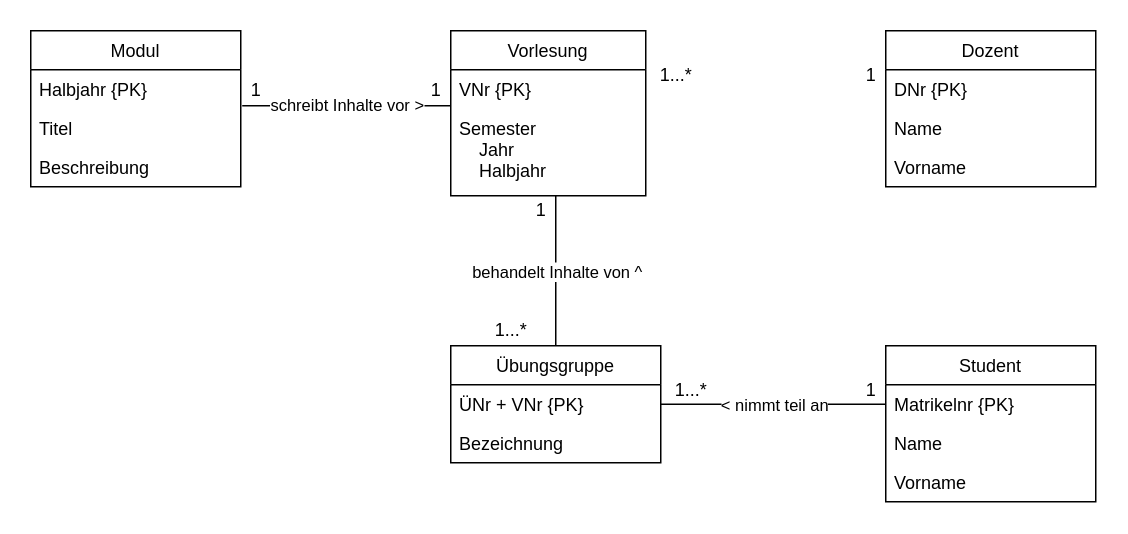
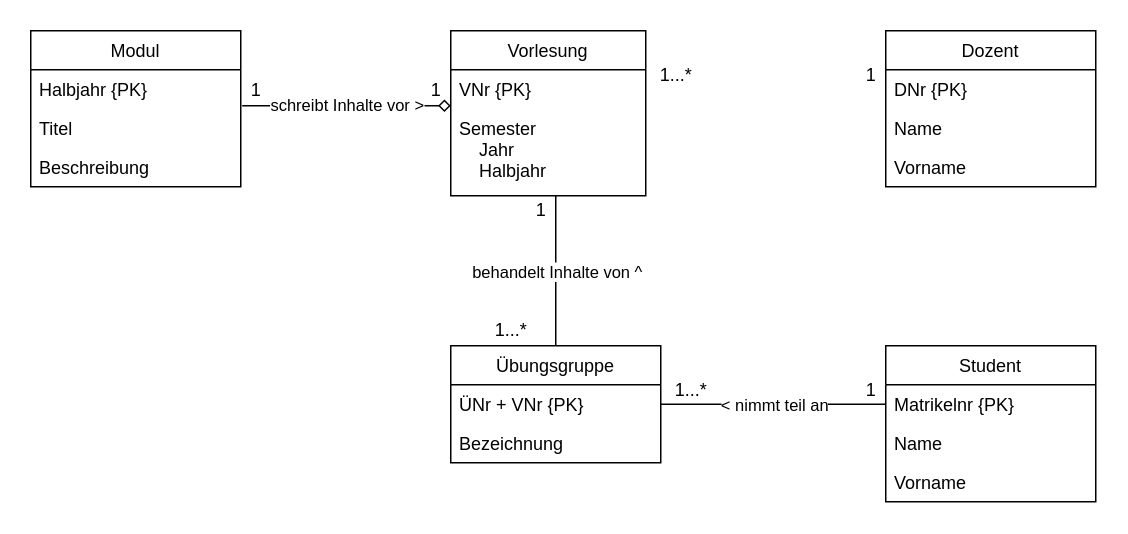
edge "VNr {PK}" -- "Titel": arrowhead none -> diamond
